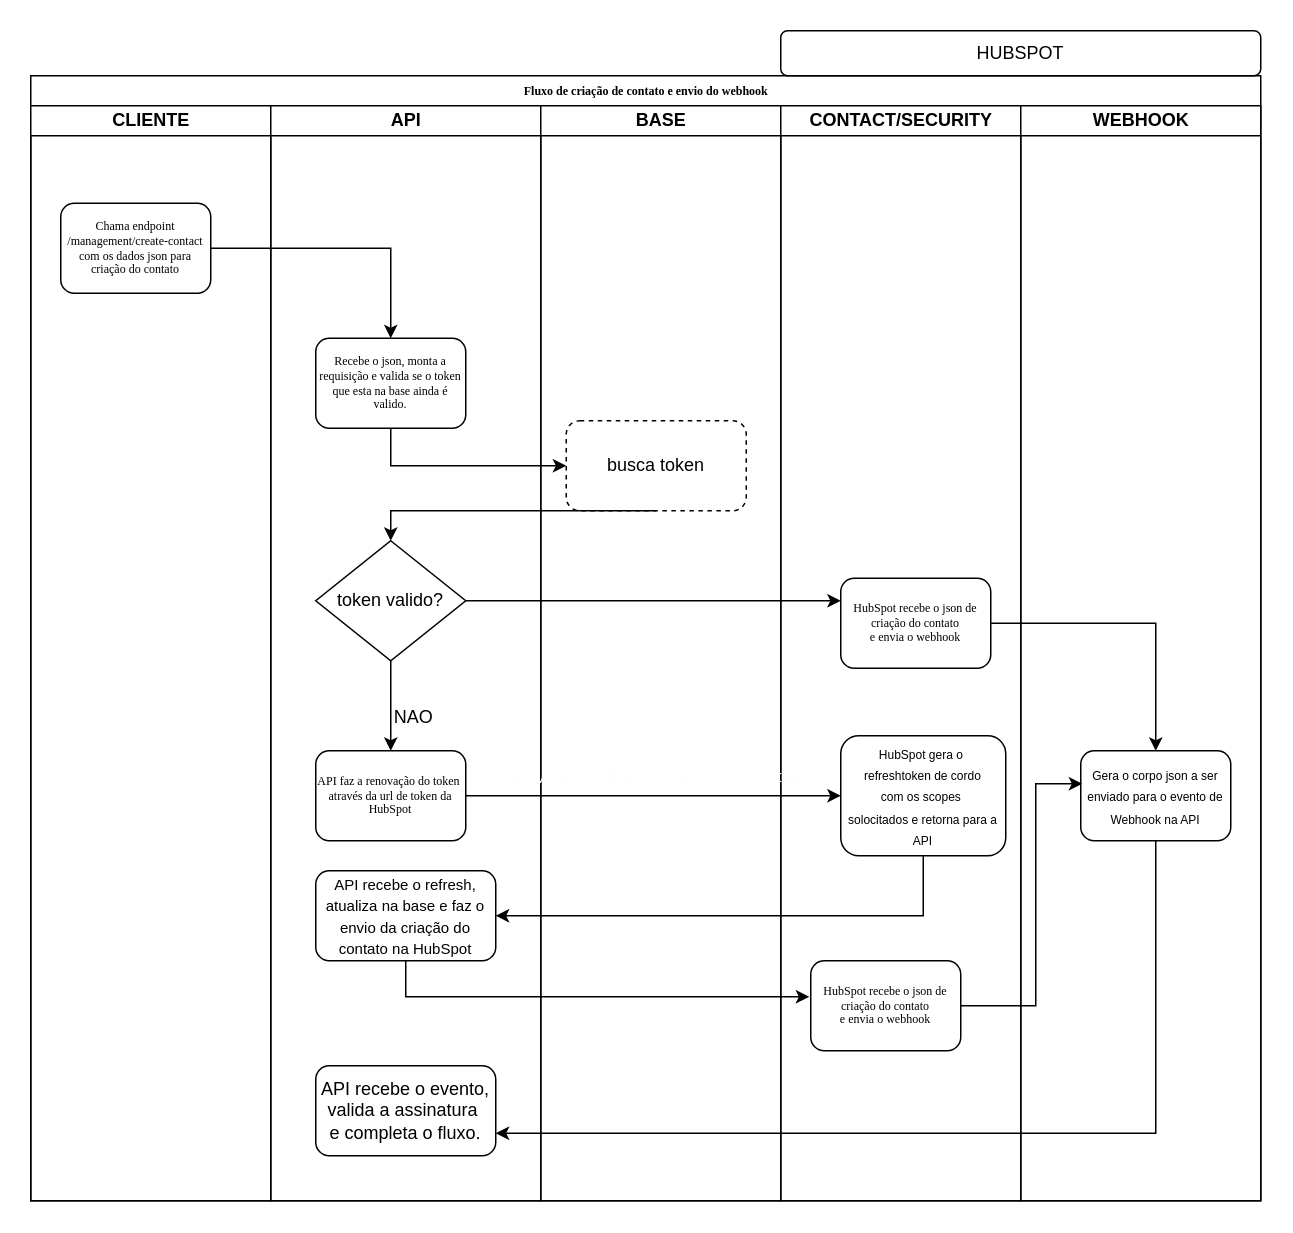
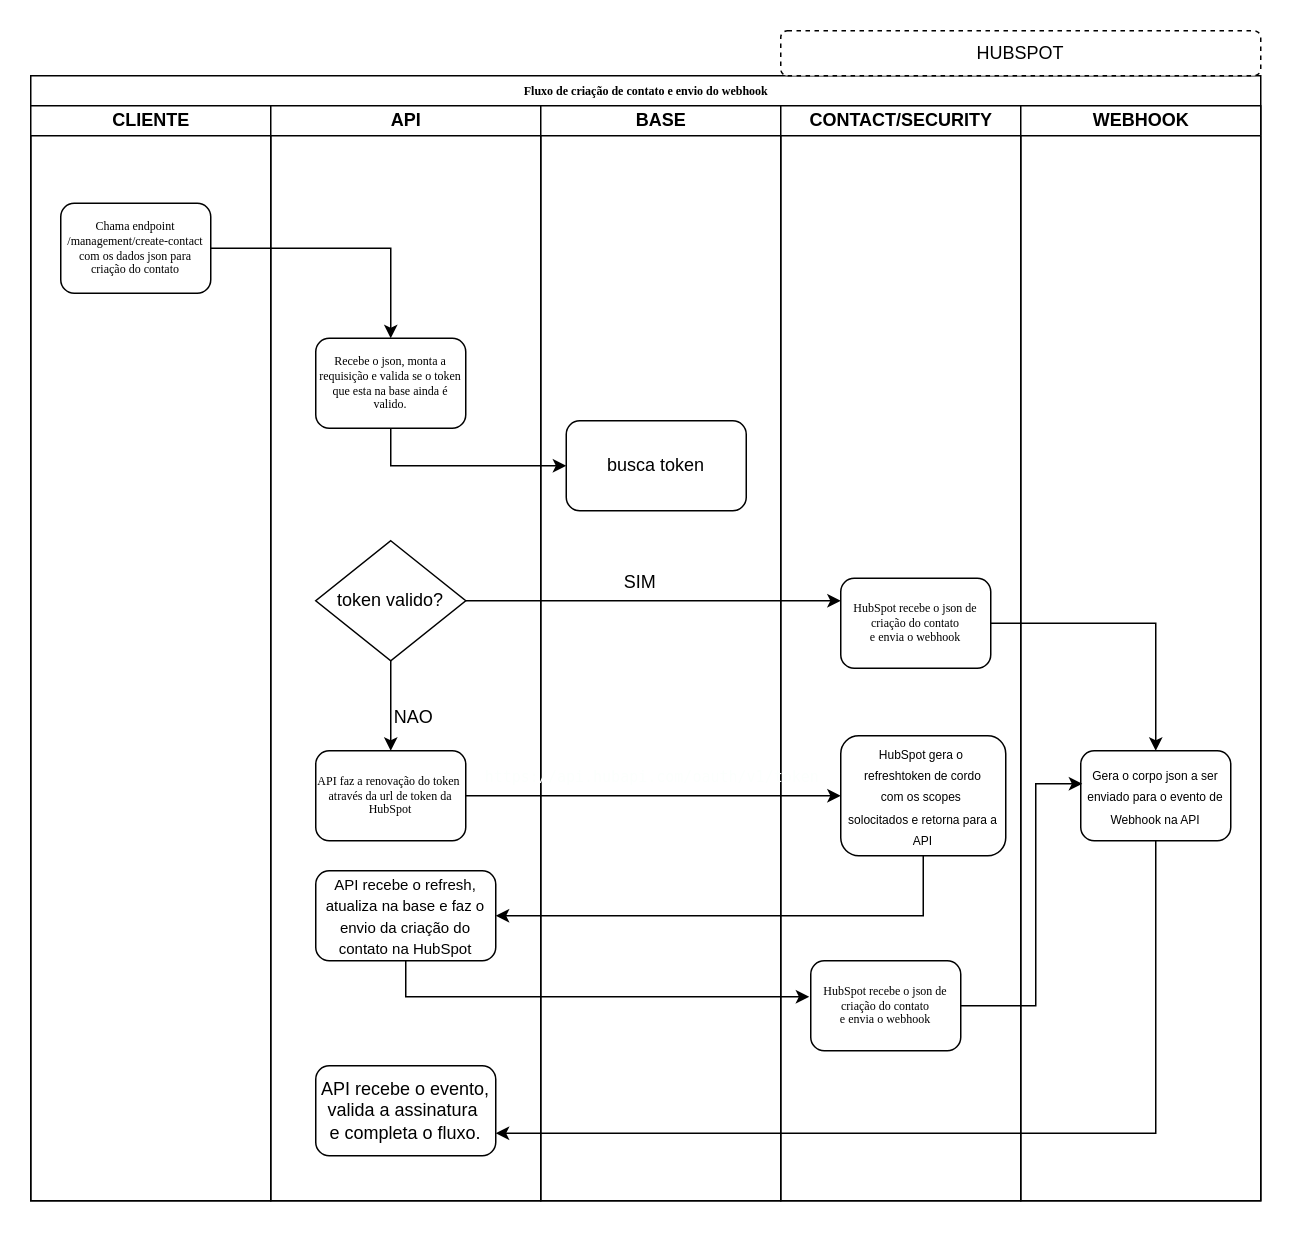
node "HUBSPOT": style solid -> dashed
node "busca token": style dashed -> solid
edge "busca token" -> "token valido?": removed
node "SIM": added
